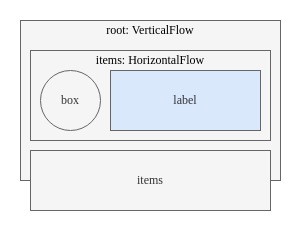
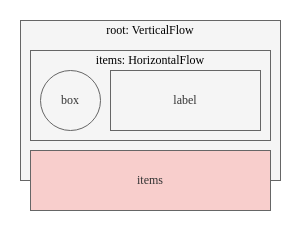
node "label": fillcolor #dae8fc -> #f5f5f5
node "items": fillcolor #f5f5f5 -> #f8cecc
